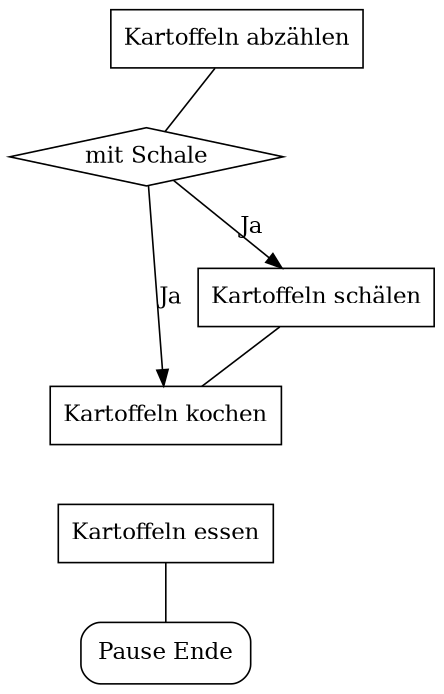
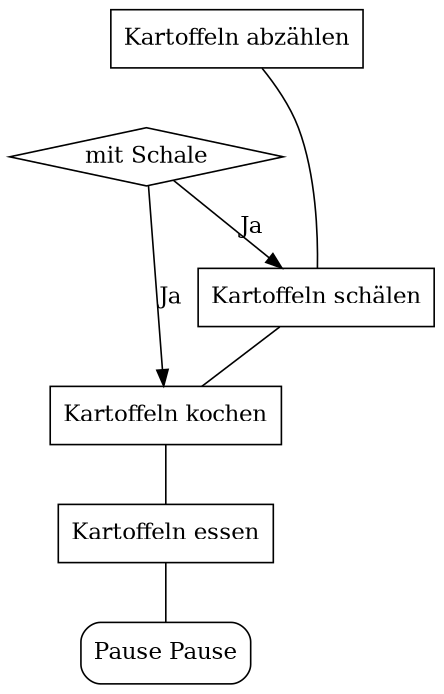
edge "Kartoffeln abzählen" -- "mit Schale": now "Kartoffeln abzählen" -- "Kartoffeln schälen"
edge "Kartoffeln kochen" -- "Kartoffeln essen": added
node "Pause Ende": label "Pause Ende" -> "Pause Pause"
